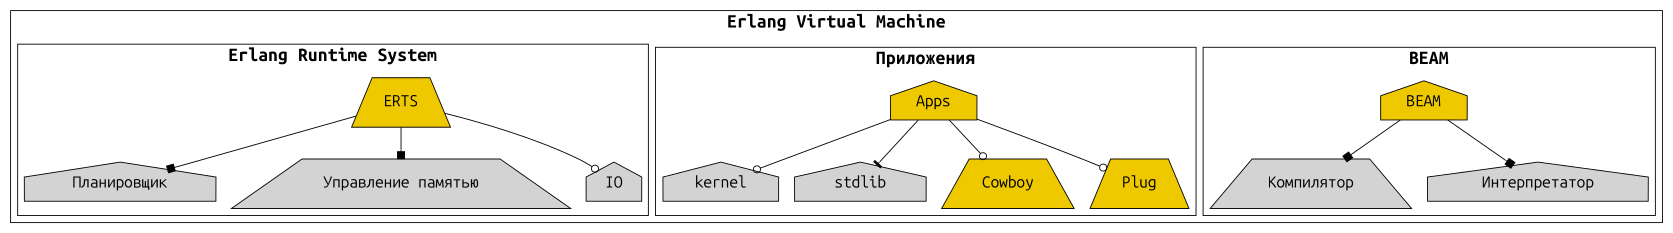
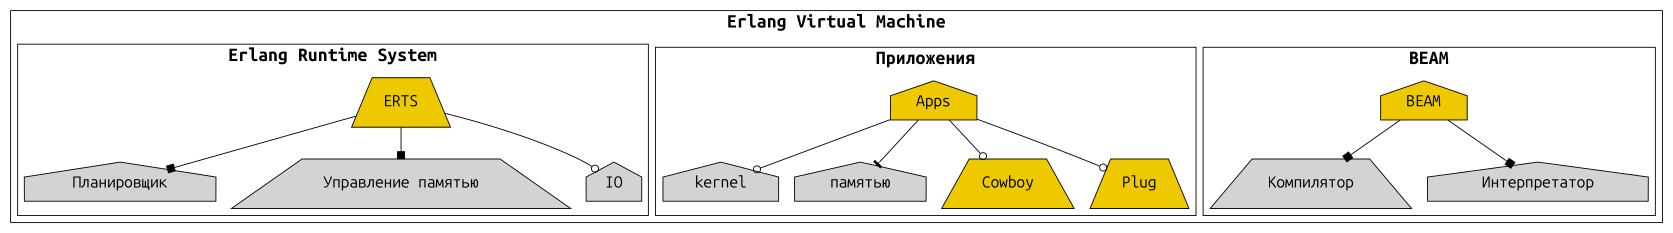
node "stdlib": label "stdlib" -> "памятью"
